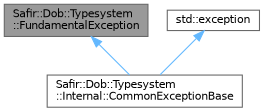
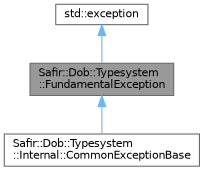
edge "Safir::Dob::Typesystem ::Internal::CommonExceptionBase" -> "std::exception": now "Safir::Dob::Typesystem ::FundamentalException" -> "std::exception"
